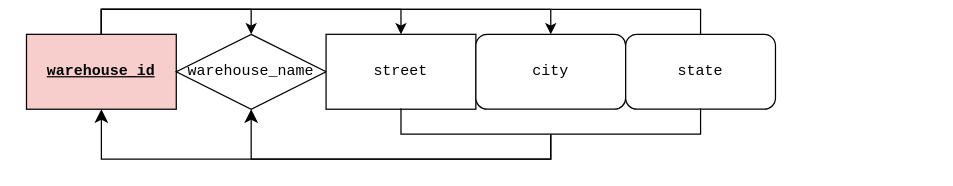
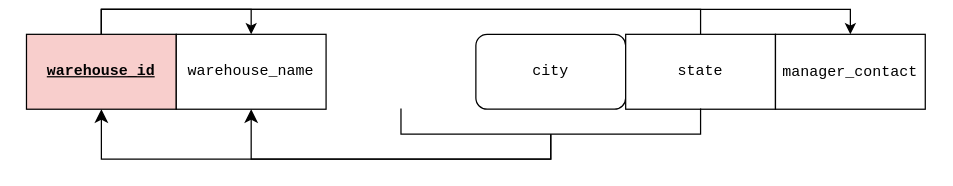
edge "warehouse_id" -> "manager_contact": added
edge "warehouse_id" -> "street": removed
edge "warehouse_id" -> "city": removed
node "warehouse_name": shape diamond -> rectangle
node "street": removed
node "state": shape rounded rectangle -> rectangle
node "manager_contact": added
